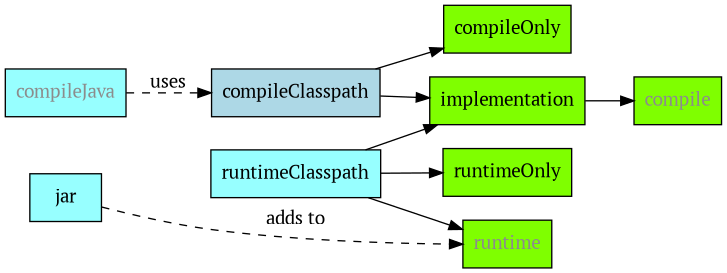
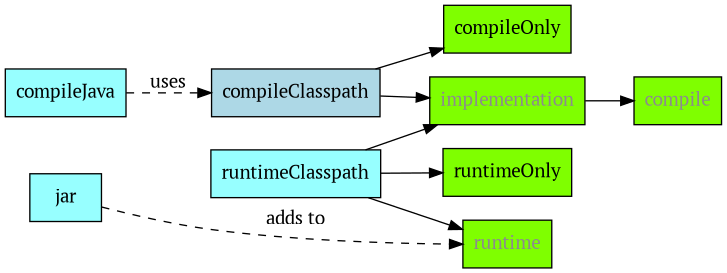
node "compileJava": fontcolor gray55 -> black
node "implementation": fontcolor black -> gray55
